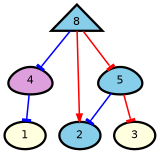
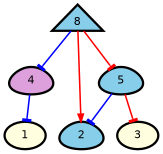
node "2": shape ellipse -> egg
